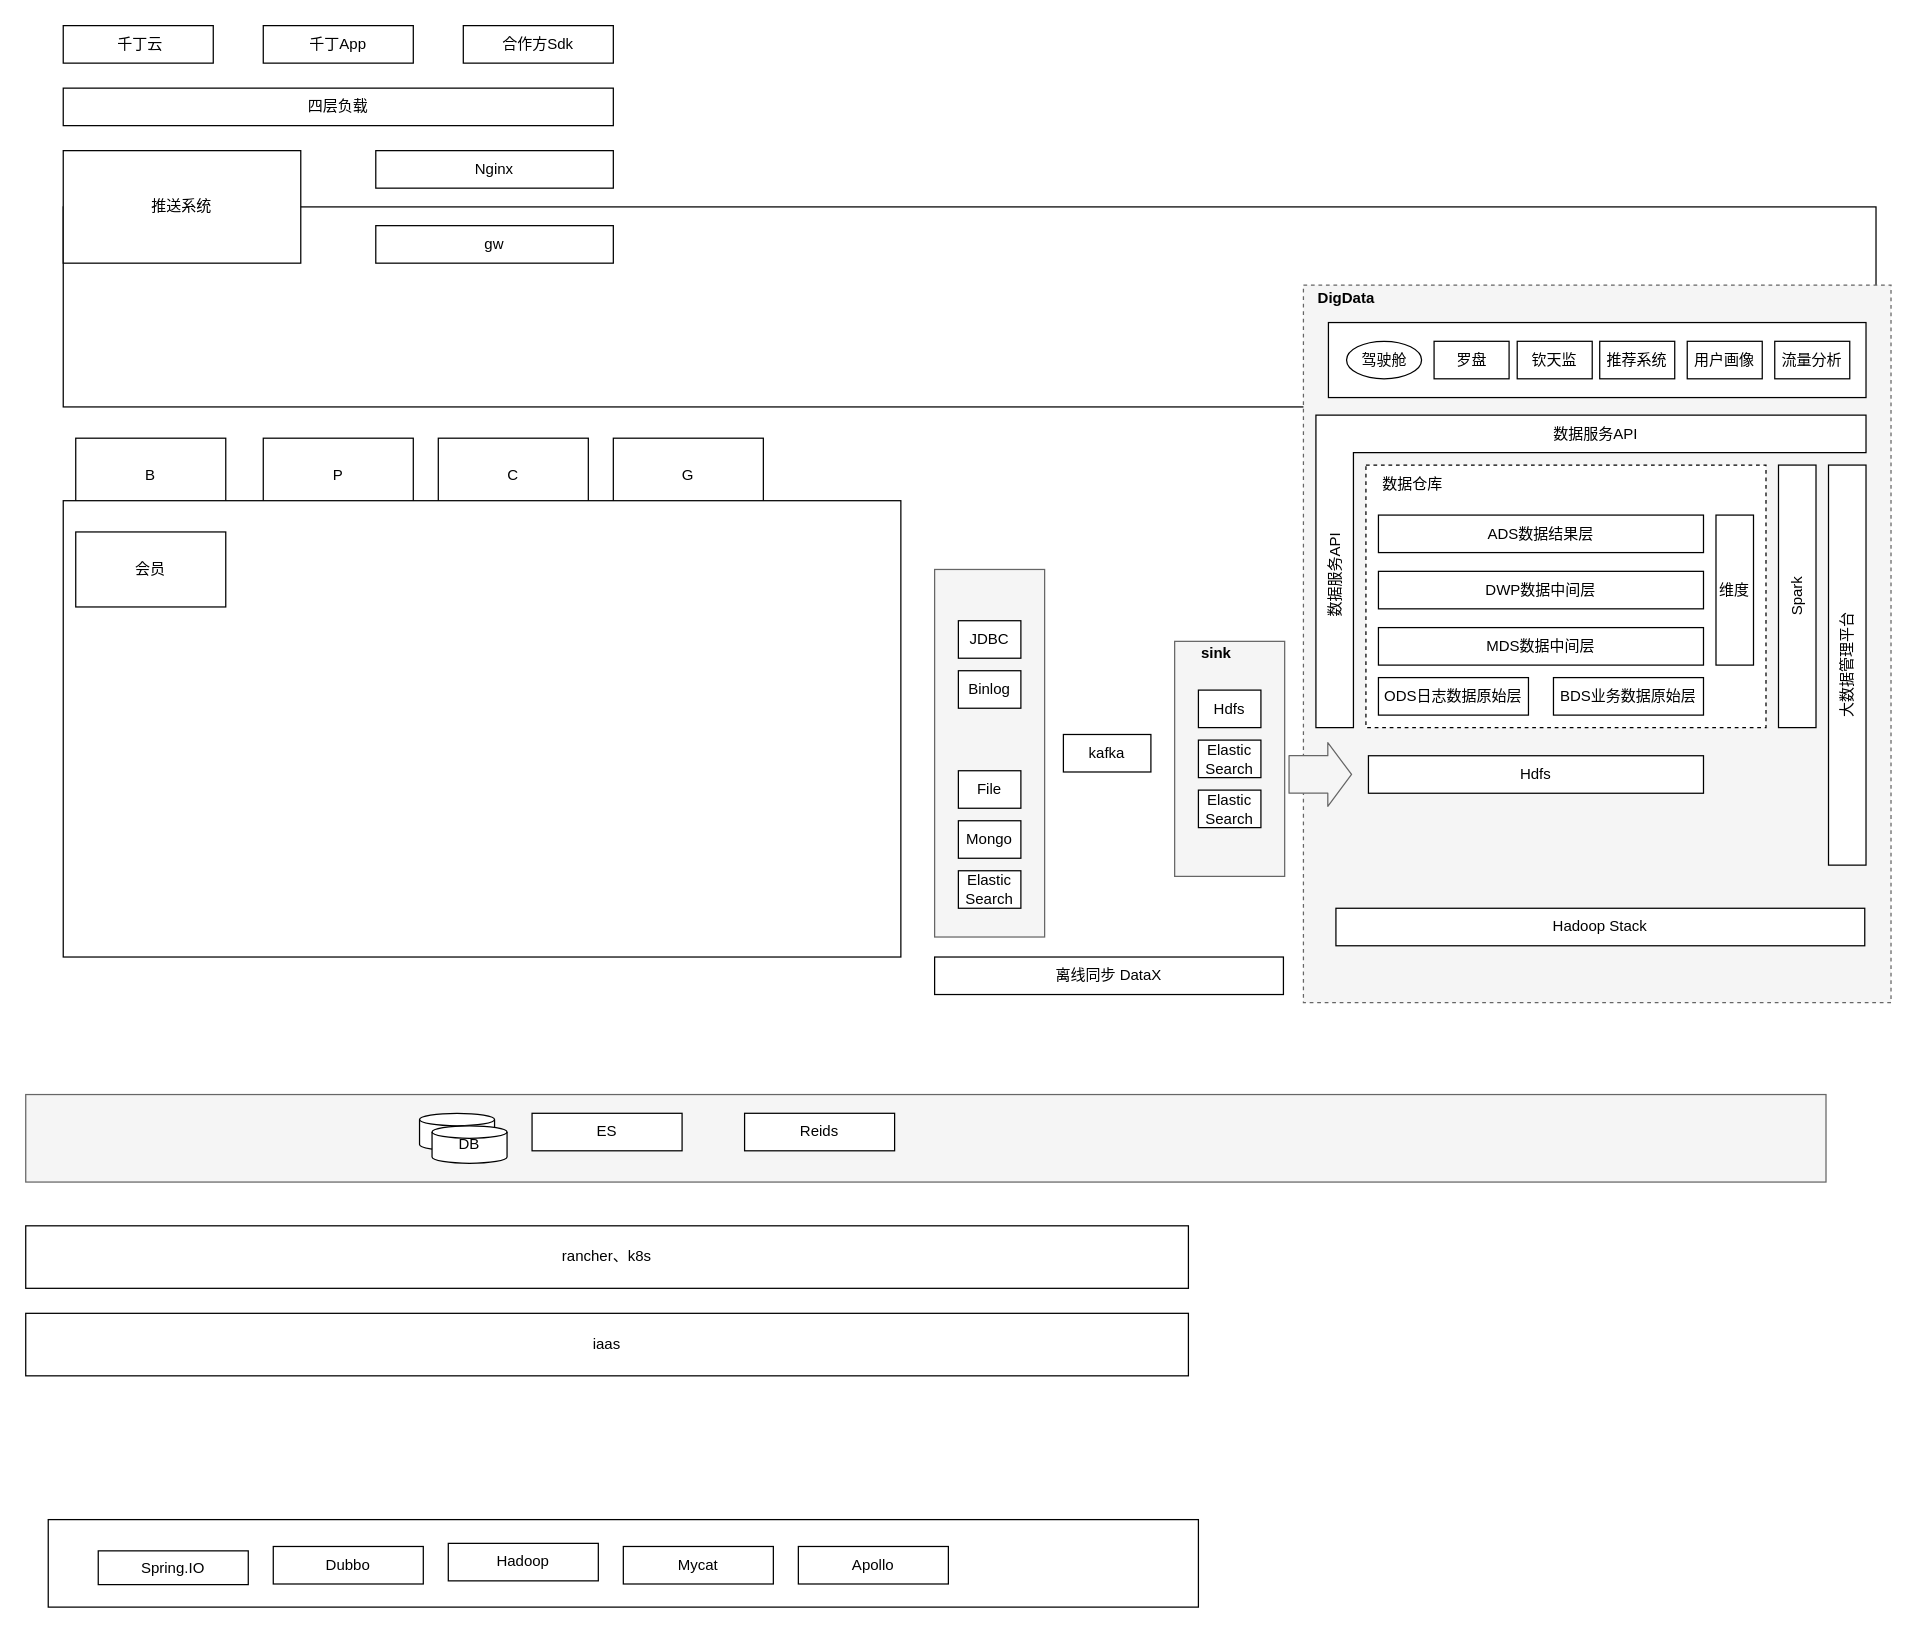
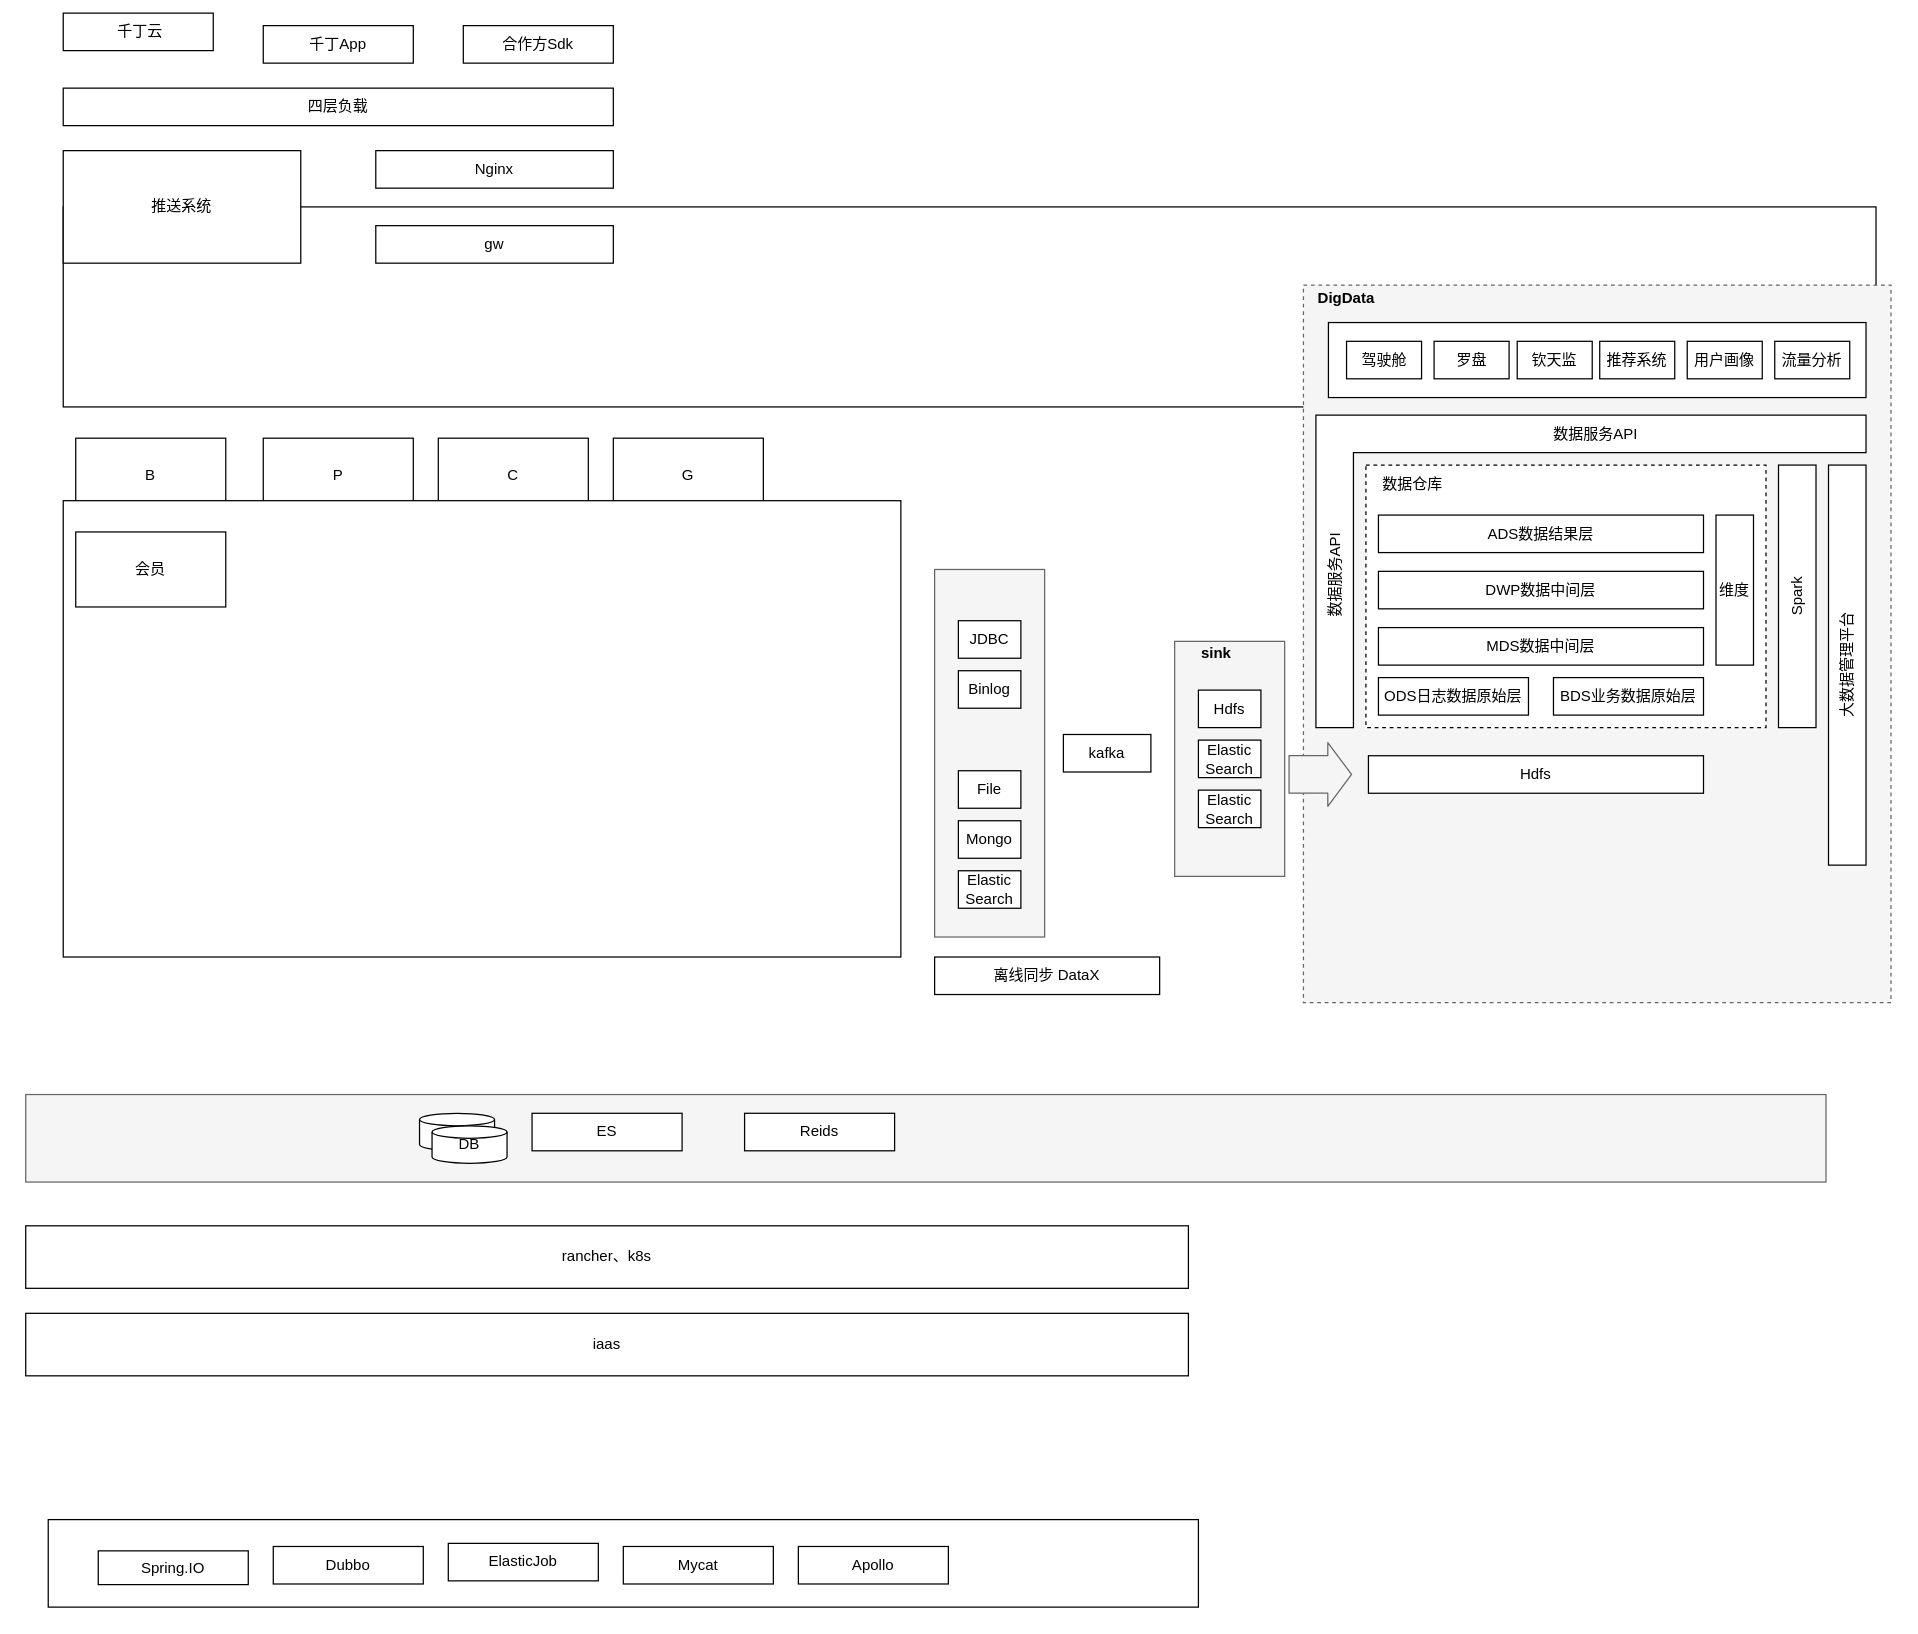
node "千丁云": moved (138, 44) -> (138, 32)
node "驾驶舱": shape ellipse -> rectangle
node "Hadoop Stack": removed
node "离线同步 DataX": size 349x38 -> 225x38
node "Hadoop": label "Hadoop" -> "ElasticJob"
